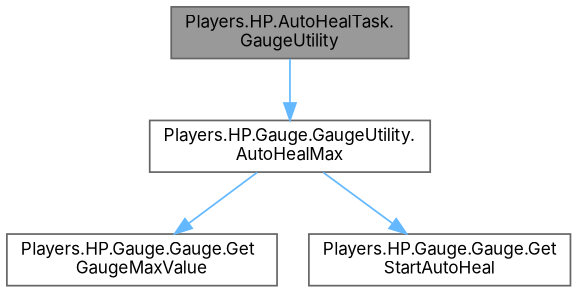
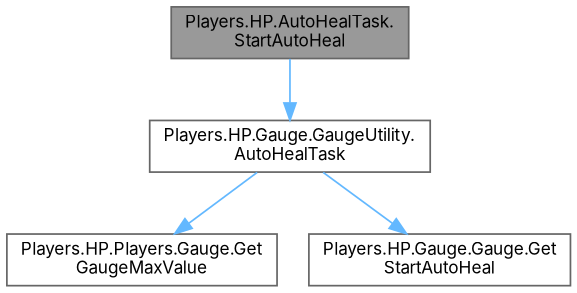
node "Players.HP.AutoHealTask. GaugeUtility": label "Players.HP.AutoHealTask. GaugeUtility" -> "Players.HP.AutoHealTask. StartAutoHeal"
node "Players.HP.Gauge.GaugeUtility. AutoHealMax": label "Players.HP.Gauge.GaugeUtility. AutoHealMax" -> "Players.HP.Gauge.GaugeUtility. AutoHealTask"
node "Players.HP.Gauge.Gauge.Get GaugeMaxValue": label "Players.HP.Gauge.Gauge.Get GaugeMaxValue" -> "Players.HP.Players.Gauge.Get GaugeMaxValue"
